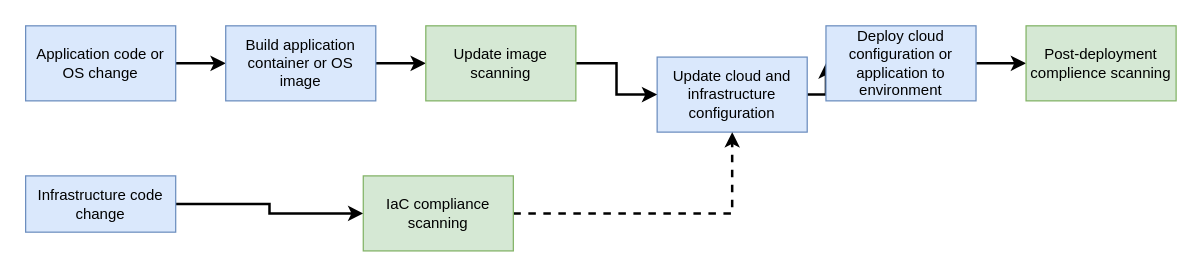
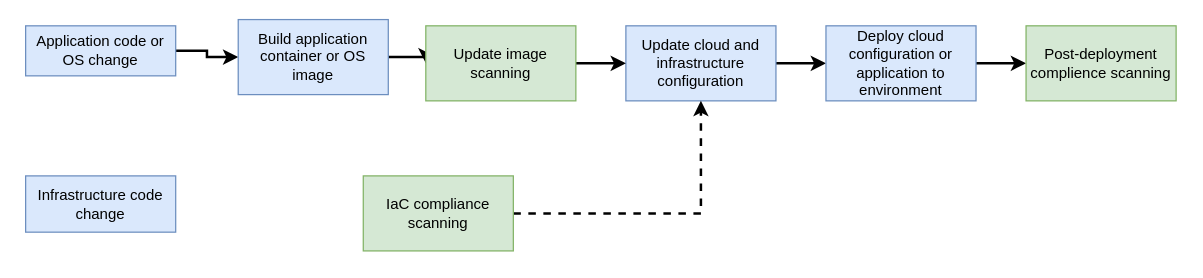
node "Application code or OS change": size 150x75 -> 150x50
node "Build application container or OS image": moved (301, 63) -> (313, 57)
node "Update cloud and infrastructure configuration": moved (732, 94) -> (701, 63)
edge "Infrastructure code change" -> "IaC compliance scanning": removed
